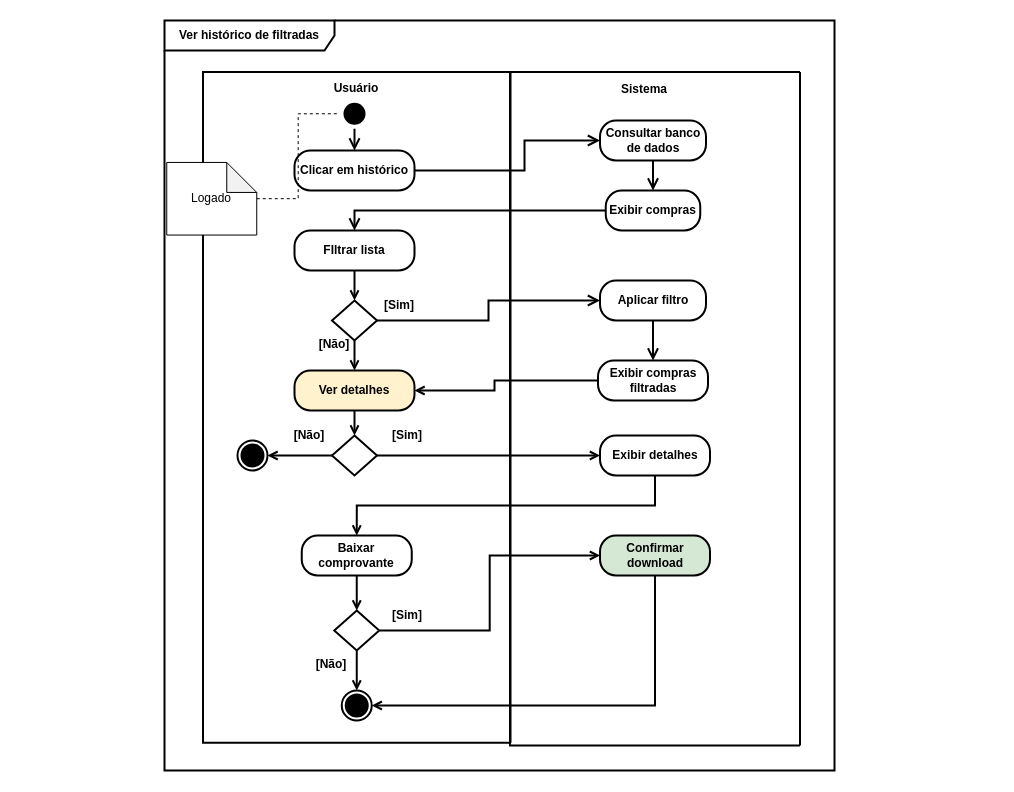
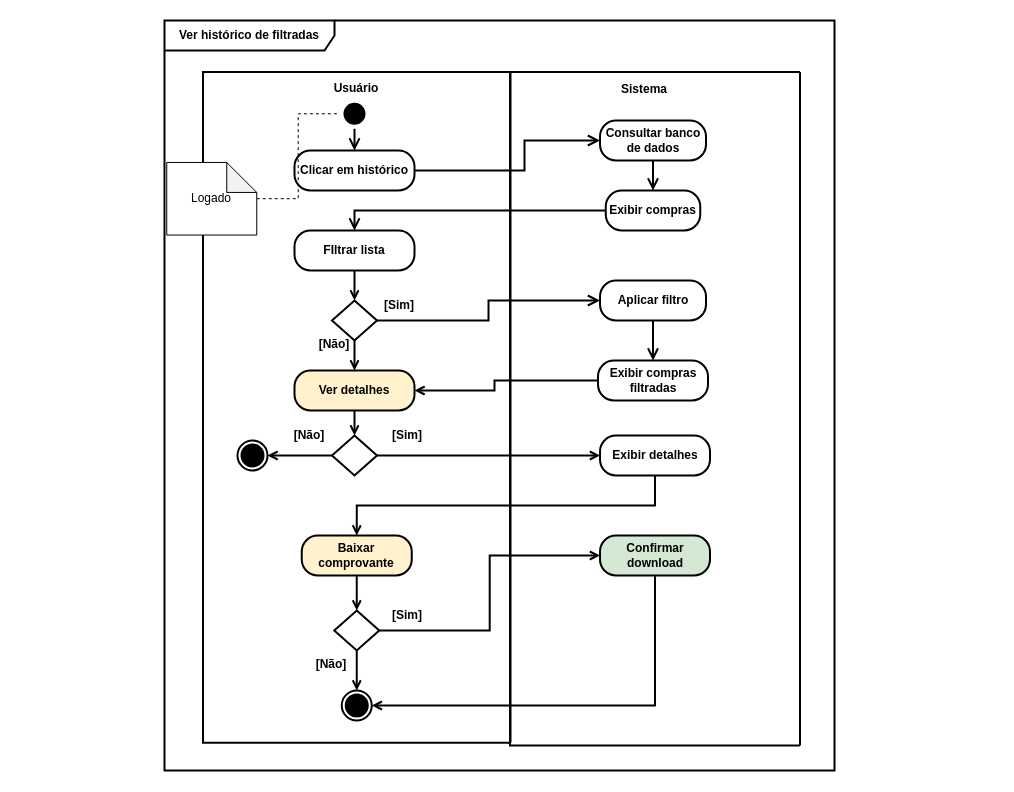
node "Baixar comprovante": fillcolor #ffffff -> #fff2cc
